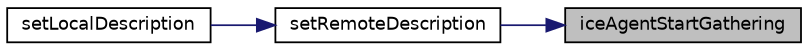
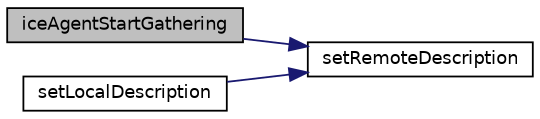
edge "setRemoteDescription" -> "iceAgentStartGathering": reversed
